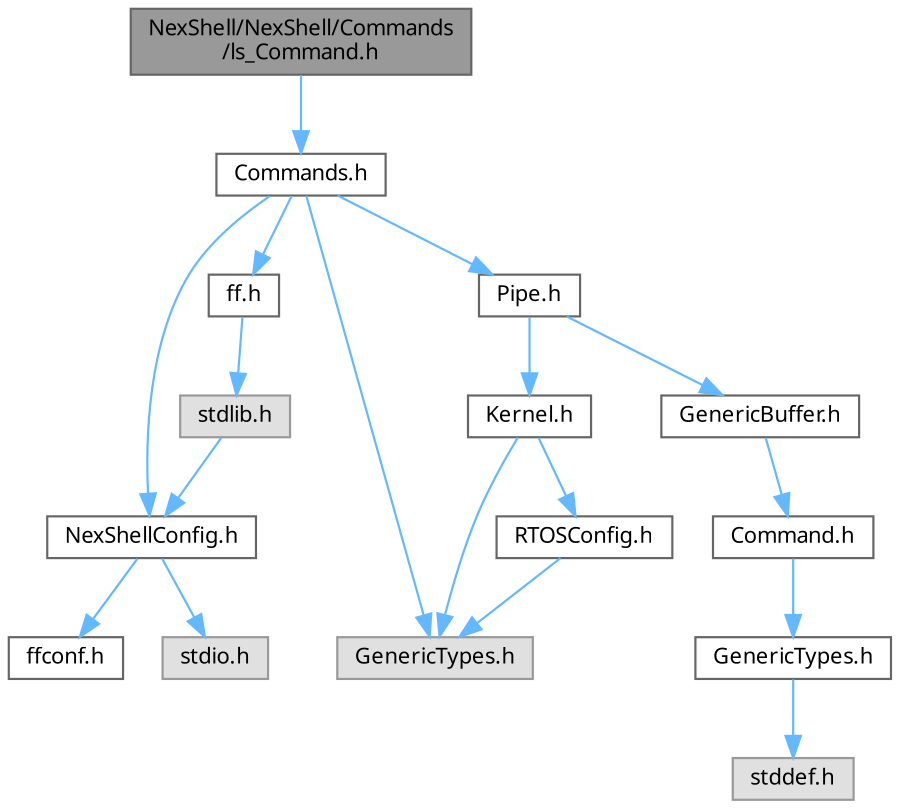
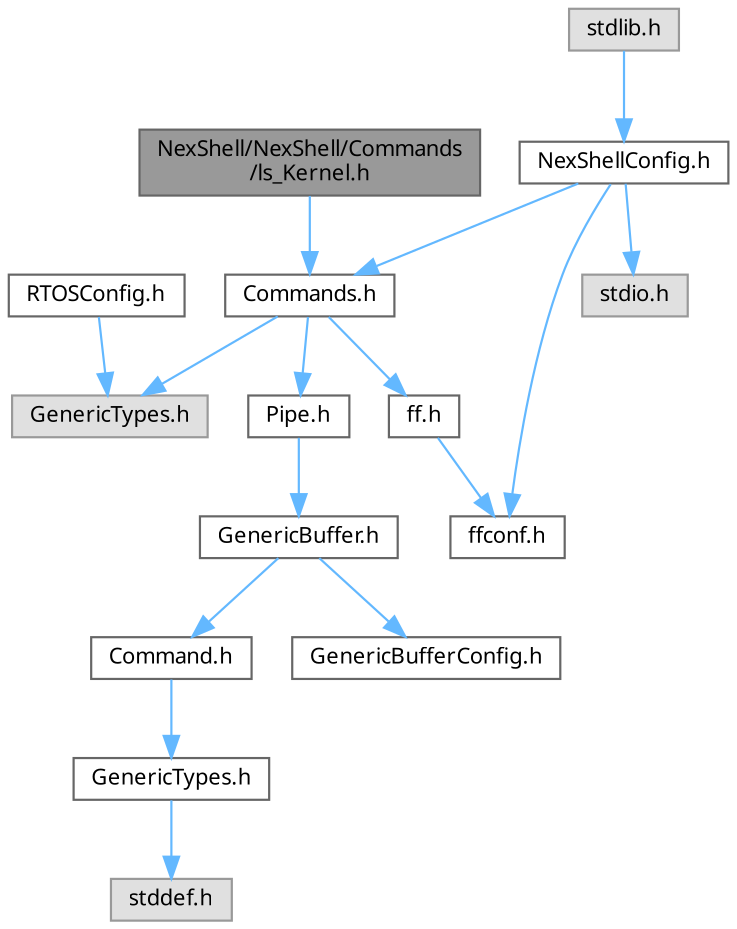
node "NexShell/NexShell/Commands /ls_Command.h": label "NexShell/NexShell/Commands /ls_Command.h" -> "NexShell/NexShell/Commands /ls_Kernel.h"
edge "Commands.h" -> "NexShellConfig.h": reversed
edge "ff.h" -> "stdlib.h": now "ff.h" -> "ffconf.h"
node "Kernel.h": removed
node "GenericBufferConfig.h": added
